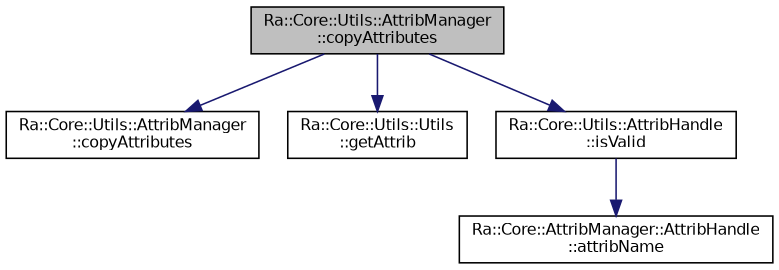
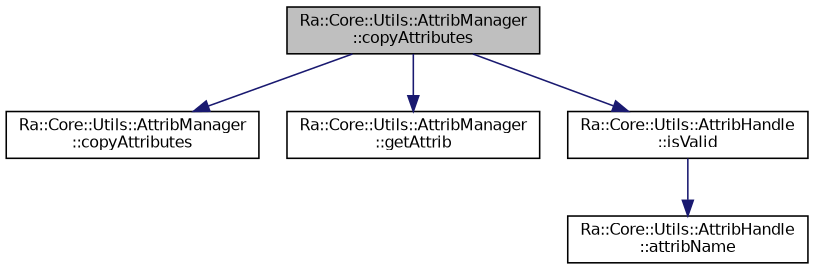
node "Ra::Core::Utils::Utils ::getAttrib": label "Ra::Core::Utils::Utils ::getAttrib" -> "Ra::Core::Utils::AttribManager ::getAttrib"
node "Ra::Core::AttribManager::AttribHandle ::attribName": label "Ra::Core::AttribManager::AttribHandle ::attribName" -> "Ra::Core::Utils::AttribHandle ::attribName"
